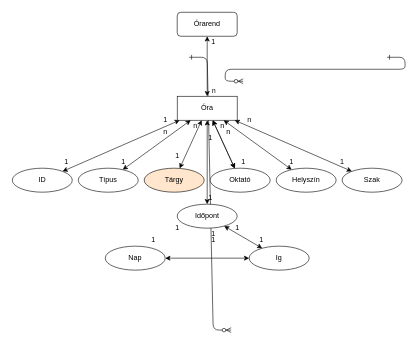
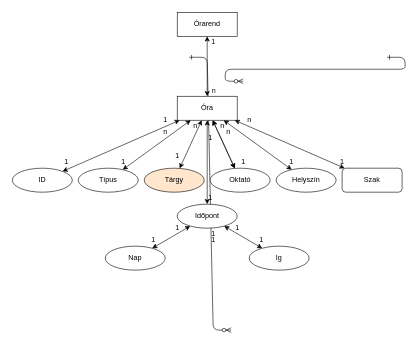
node "Órarend": shape rounded rectangle -> rectangle
node "Szak": shape ellipse -> rounded rectangle
edge "Nap" -- "Ig": now "Nap" -- "Időpont"
